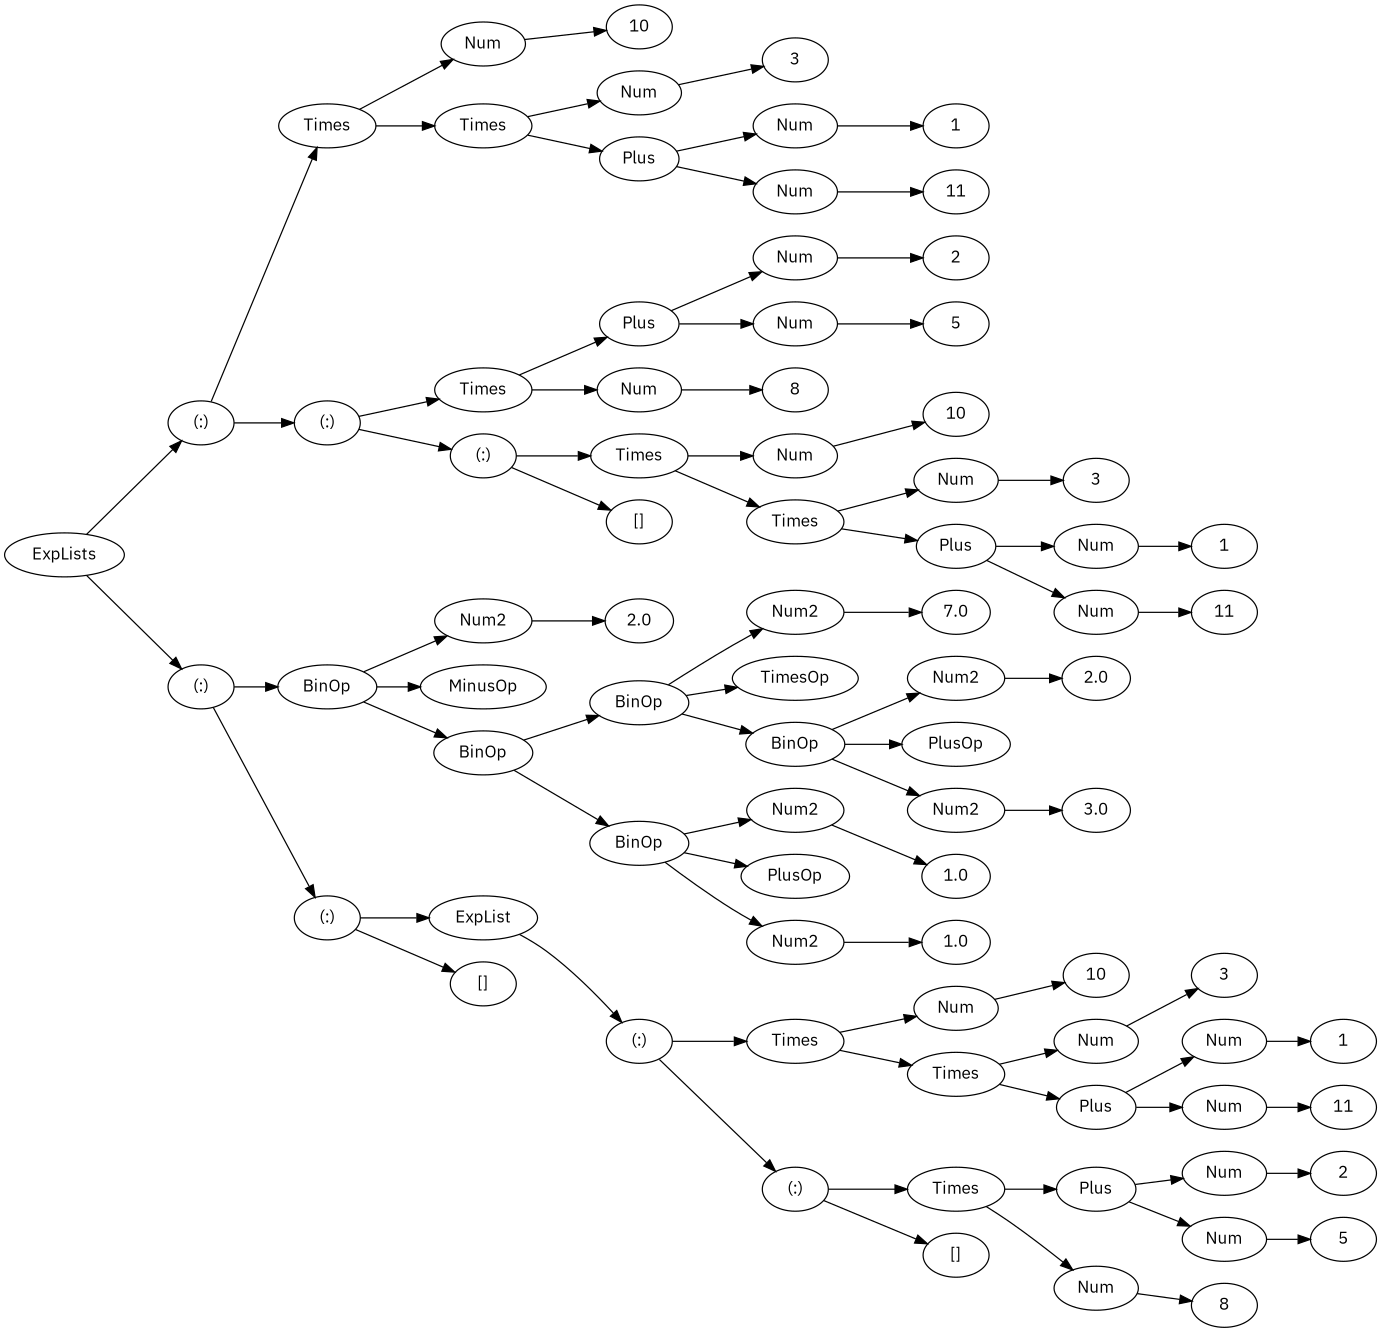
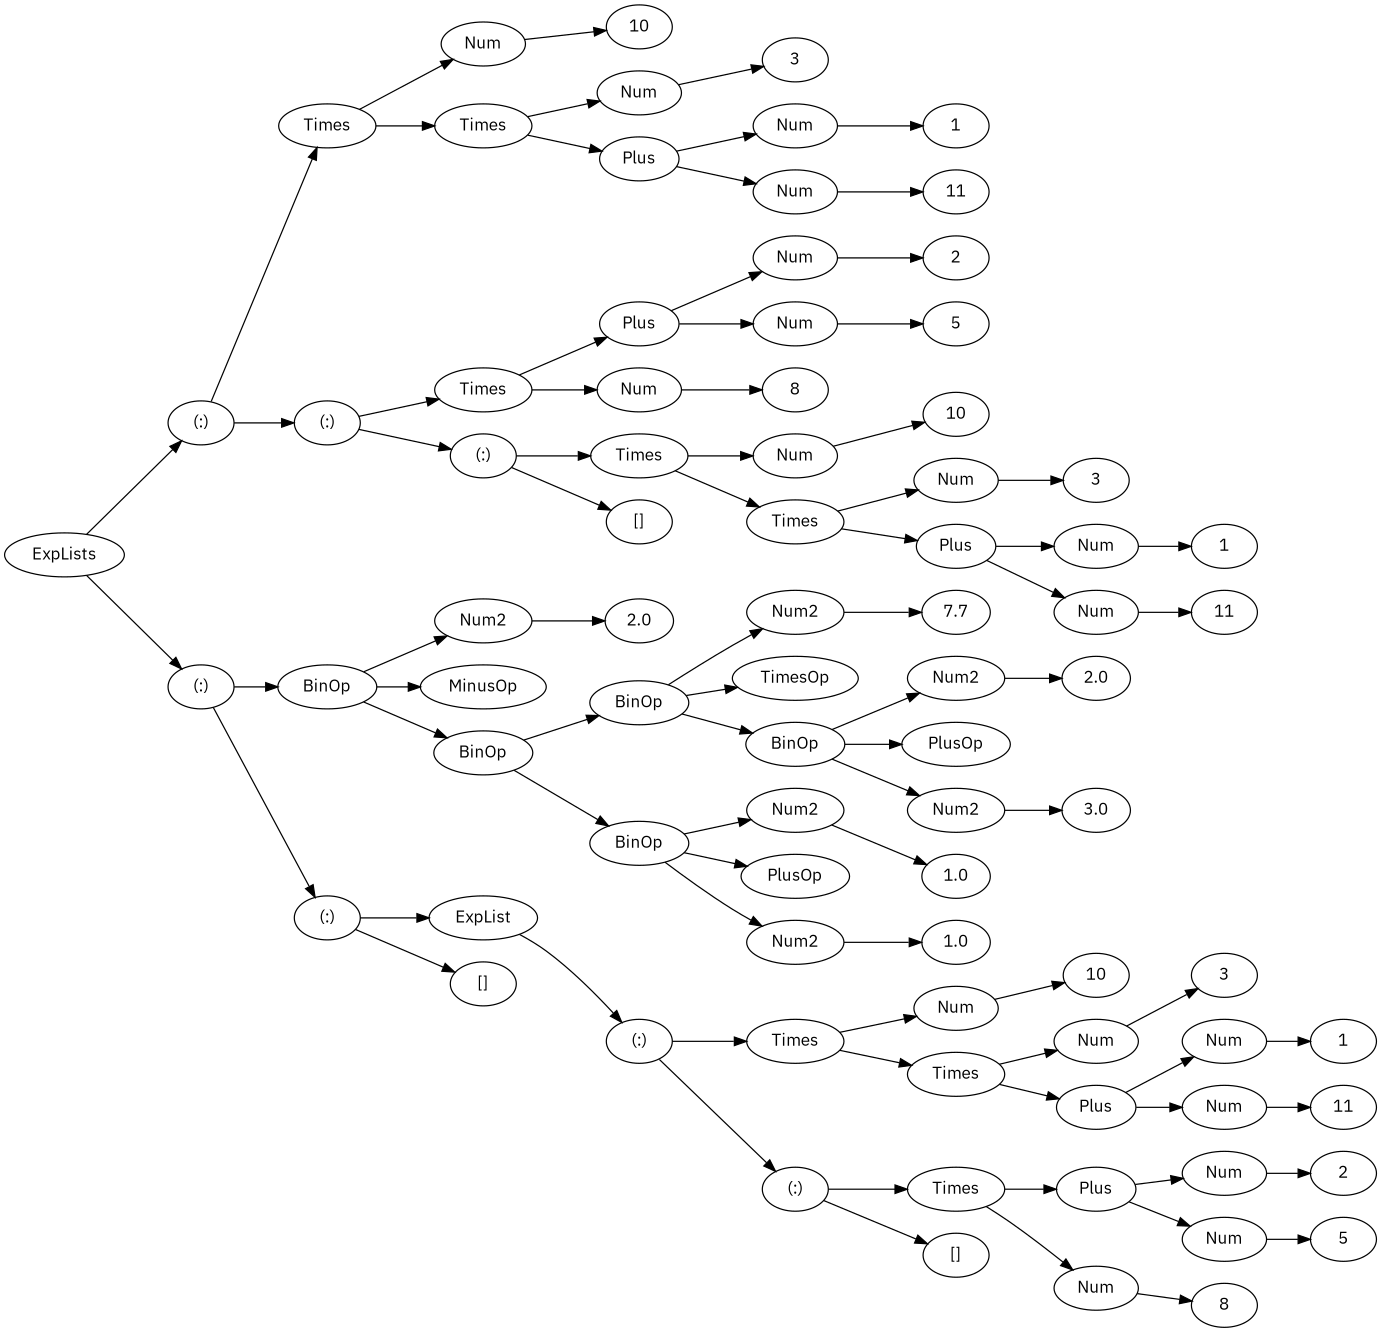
node "7.0": label "7.0" -> "7.7"
